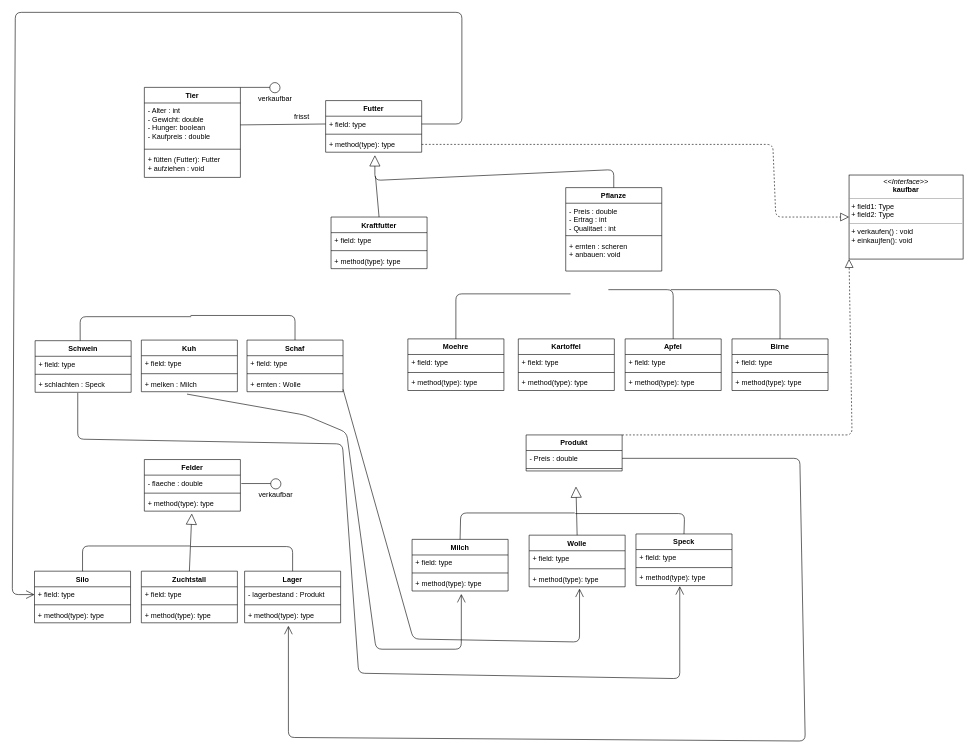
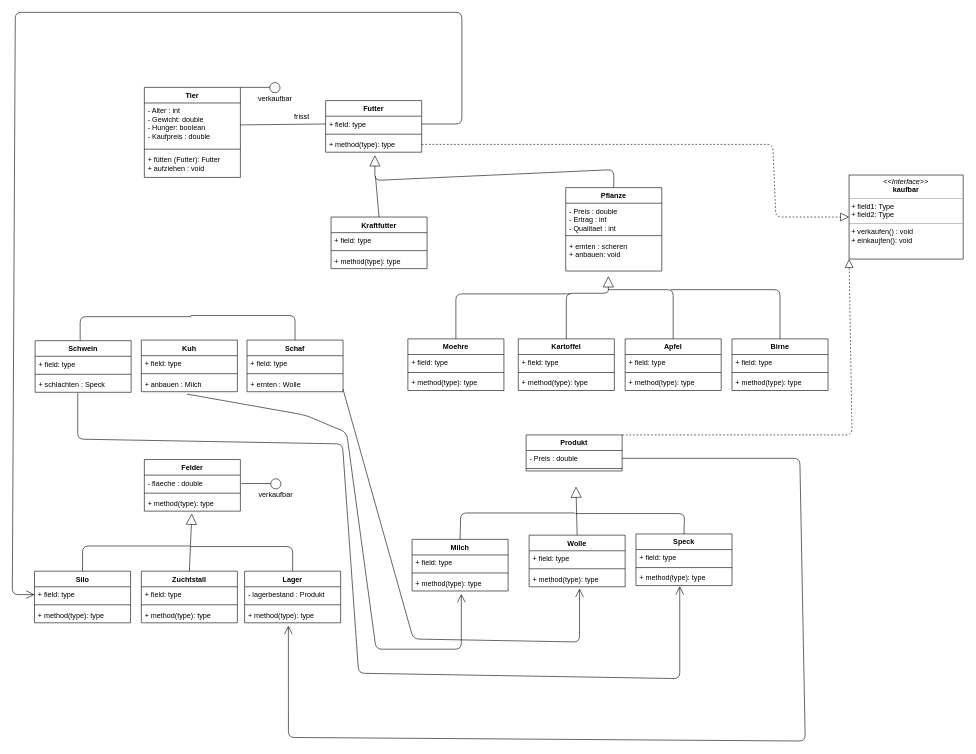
edge "Kartoffel" -> "+ ernten : scheren + anbauen: void": added
node "+ melken : Milch": label "+ melken : Milch" -> "+ anbauen : Milch"
